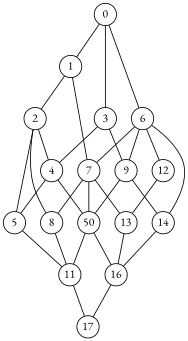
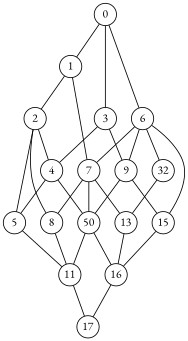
node "12": label "12" -> "32"
node "14": label "14" -> "15"
